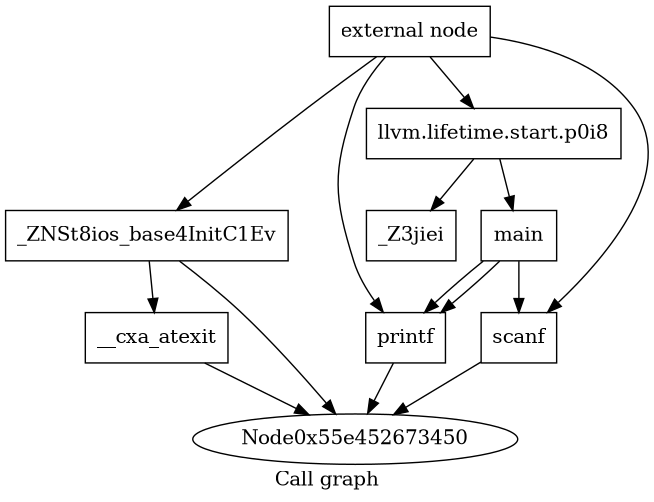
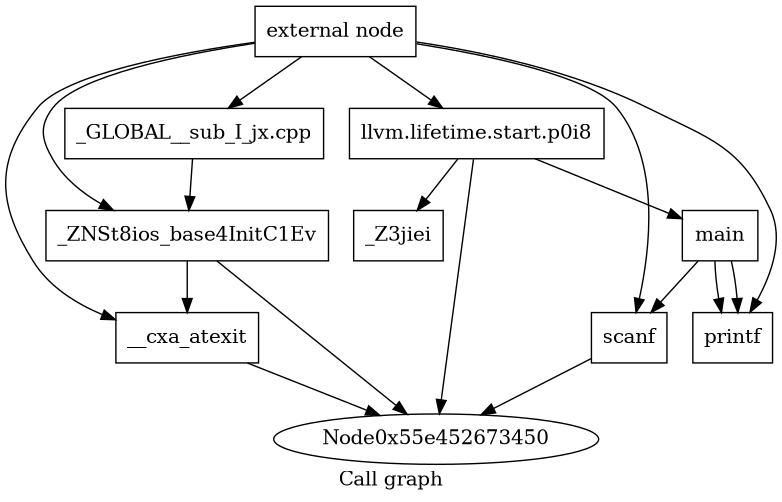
edge "external node" -> "__cxa_atexit": added
node "_GLOBAL__sub_I_jx.cpp": added
edge "printf" -> "Node0x55e452673450": now "llvm.lifetime.start.p0i8" -> "Node0x55e452673450"
